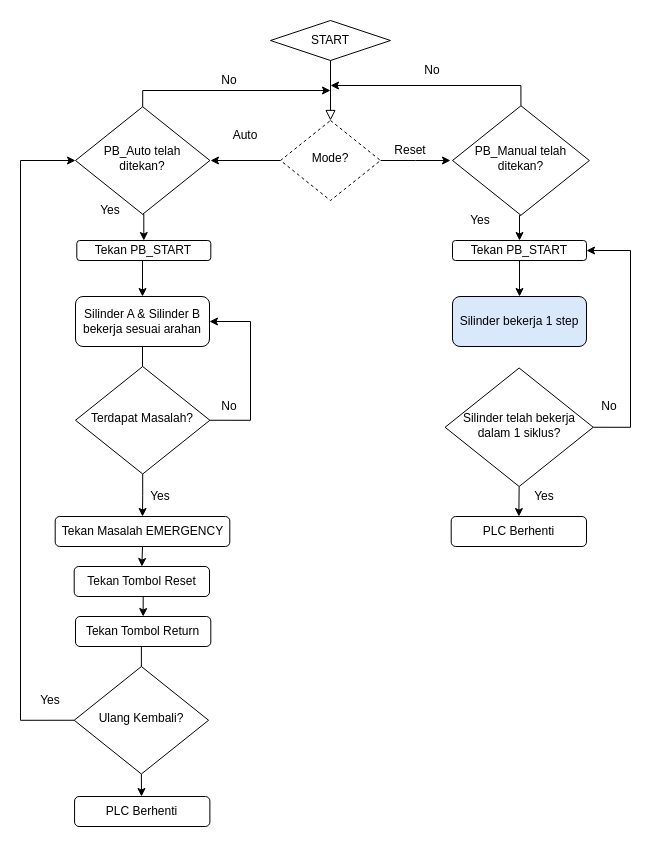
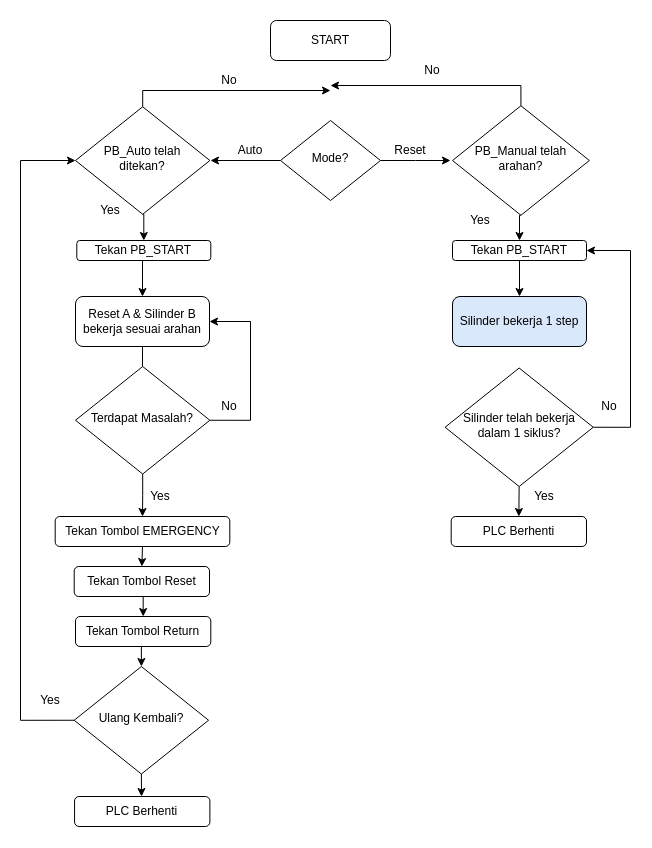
node "START": shape diamond -> rounded rectangle
edge "START" -> "Mode?": removed
node "Auto": moved (246, 136) -> (251, 151)
node "PB_Manual telah ditekan?": label "PB_Manual telah ditekan?" -> "PB_Manual telah arahan?"
node "Mode?": style dashed -> solid
node "Silinder A & Silinder B bekerja sesuai arahan": label "Silinder A & Silinder B bekerja sesuai arahan" -> "Reset A & Silinder B bekerja sesuai arahan"
node "Tekan Masalah EMERGENCY": label "Tekan Masalah EMERGENCY" -> "Tekan Tombol EMERGENCY"
edge "Tekan Tombol Return" -- "Ulang Kembali?": arrowhead none -> classic
